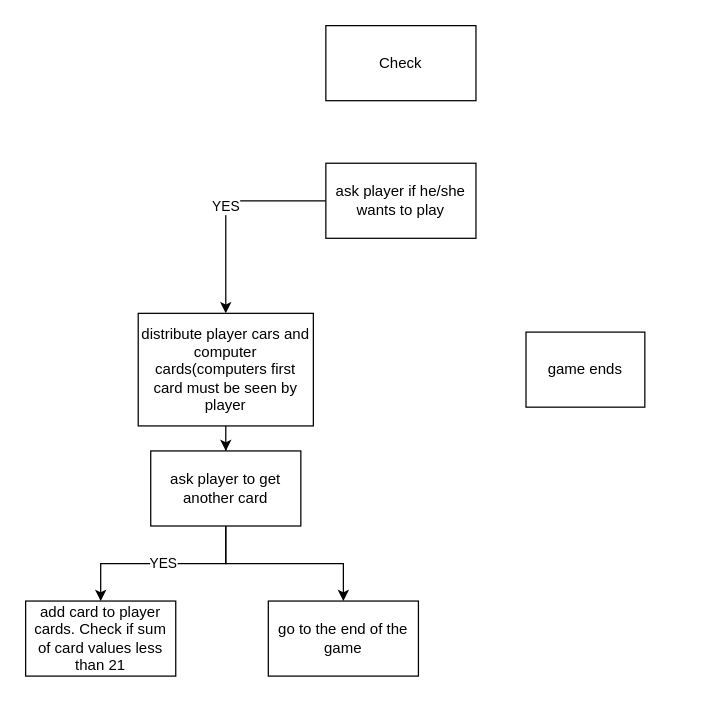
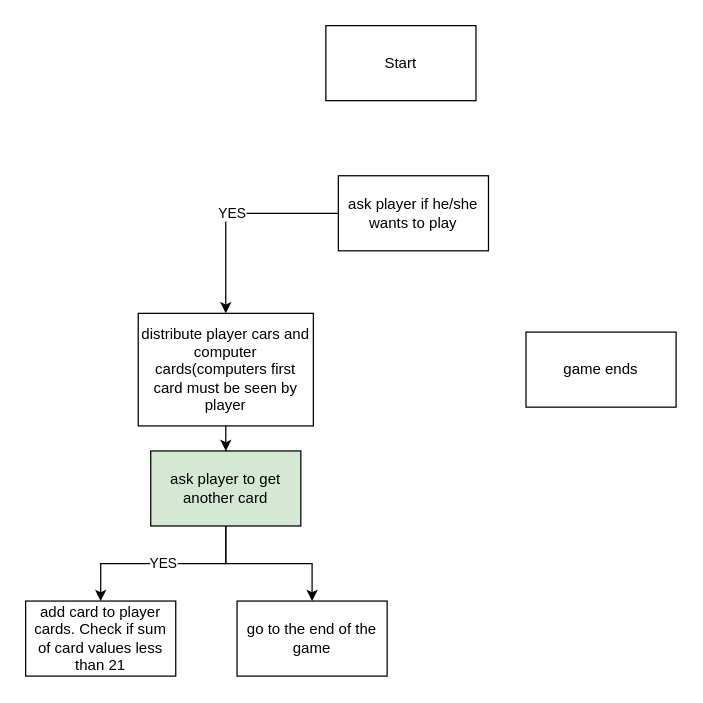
node "Check": label "Check" -> "Start"
node "ask player if he/she wants to play": moved (401, 201) -> (413, 213)
node "game ends": size 119x75 -> 150x75
node "ask player to get another card": fillcolor #ffffff -> #d5e8d4
node "go to the end of the game": moved (343, 638) -> (312, 638)
